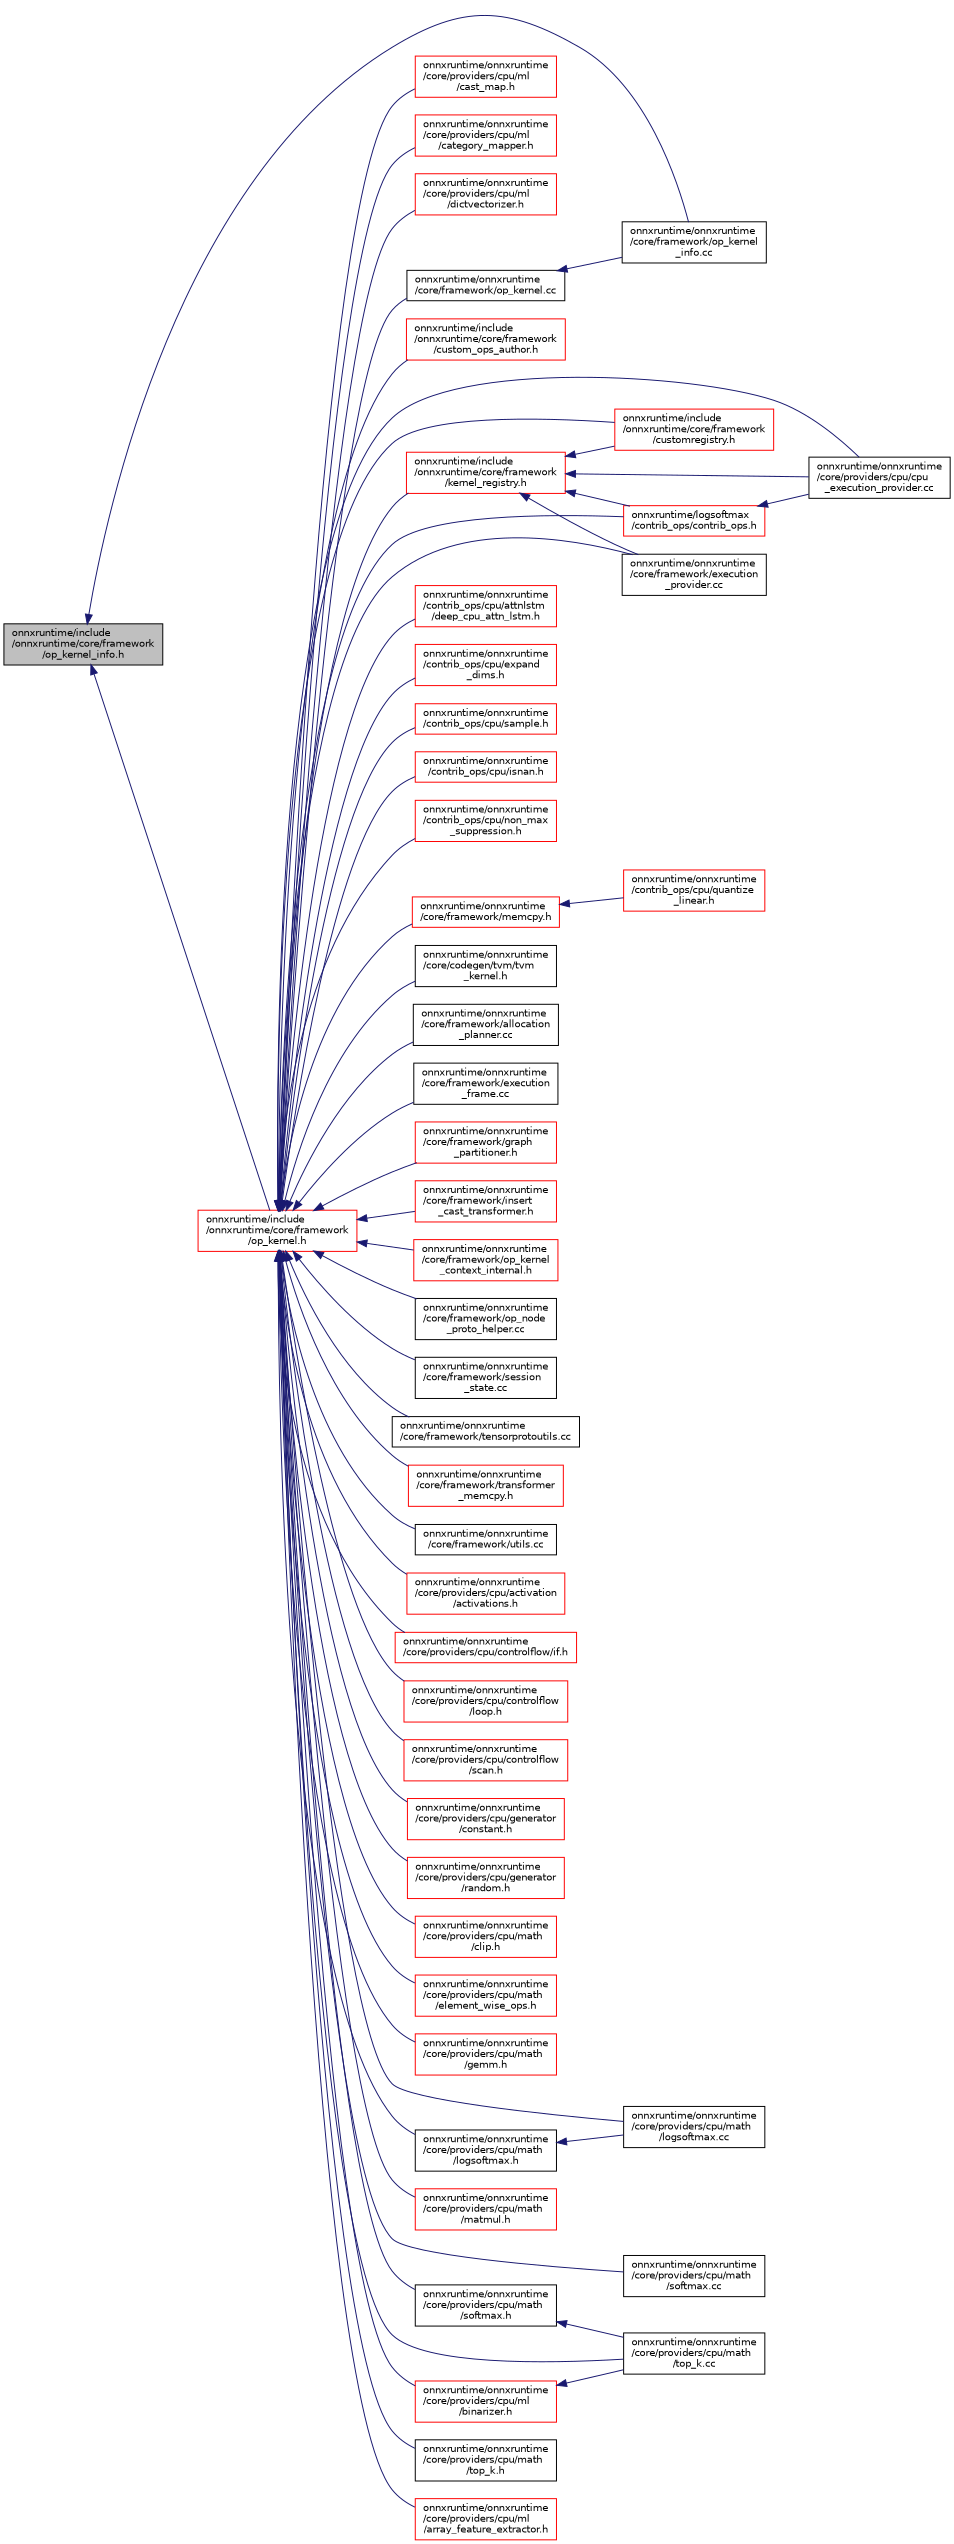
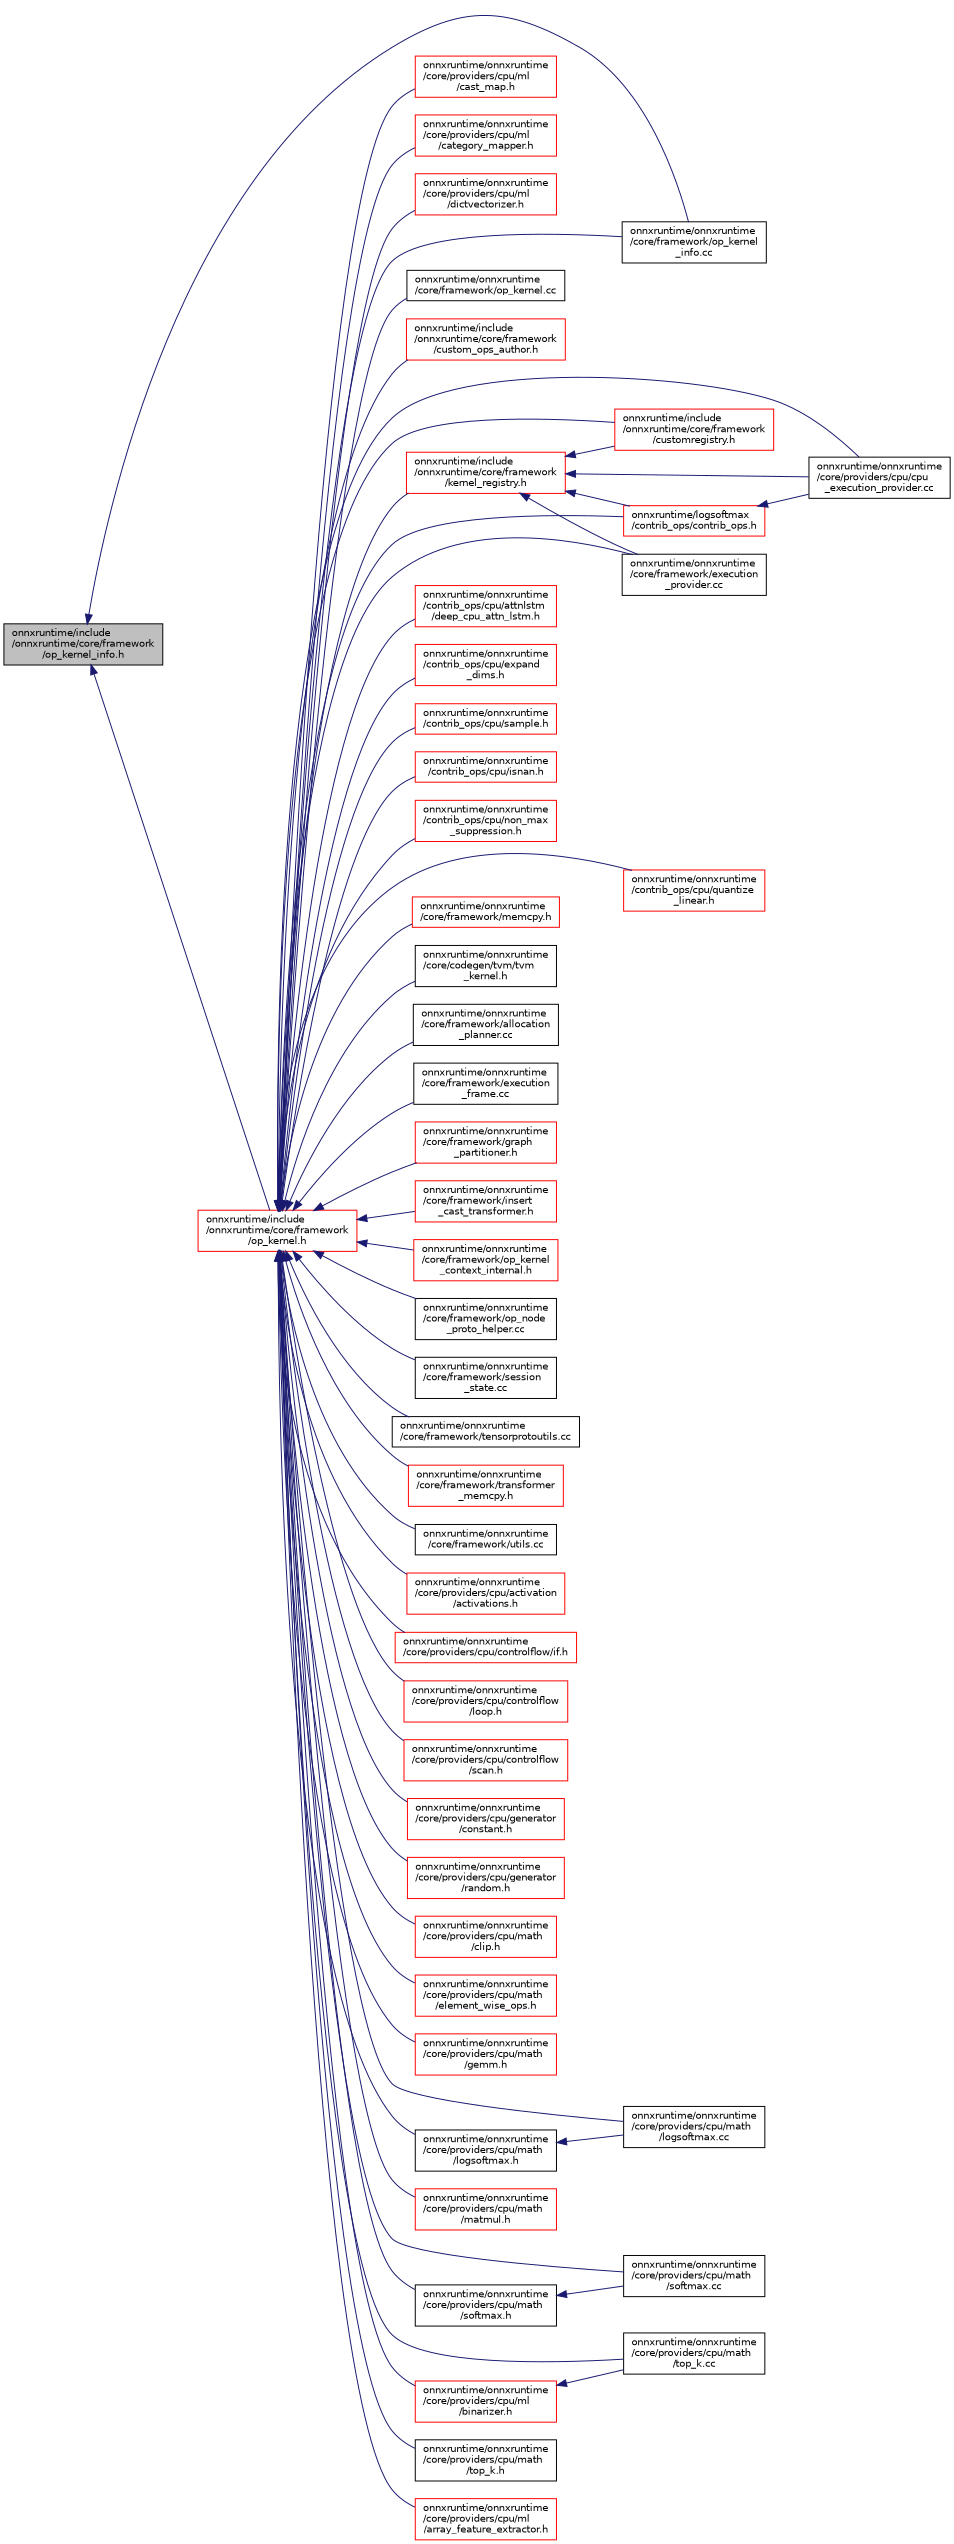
edge "onnxruntime/onnxruntime /core/framework/op_kernel _info.cc" -> "onnxruntime/onnxruntime /core/framework/op_kernel.cc": now "onnxruntime/onnxruntime /core/framework/op_kernel _info.cc" -> "onnxruntime/include /onnxruntime/core/framework /op_kernel.h"
edge "onnxruntime/onnxruntime /contrib_ops/cpu/quantize _linear.h" -> "onnxruntime/onnxruntime /core/framework/memcpy.h": now "onnxruntime/onnxruntime /contrib_ops/cpu/quantize _linear.h" -> "onnxruntime/include /onnxruntime/core/framework /op_kernel.h"
edge "onnxruntime/onnxruntime /core/providers/cpu/math /top_k.cc" -> "onnxruntime/onnxruntime /core/providers/cpu/math /softmax.h": now "onnxruntime/onnxruntime /core/providers/cpu/math /softmax.cc" -> "onnxruntime/onnxruntime /core/providers/cpu/math /softmax.h"
